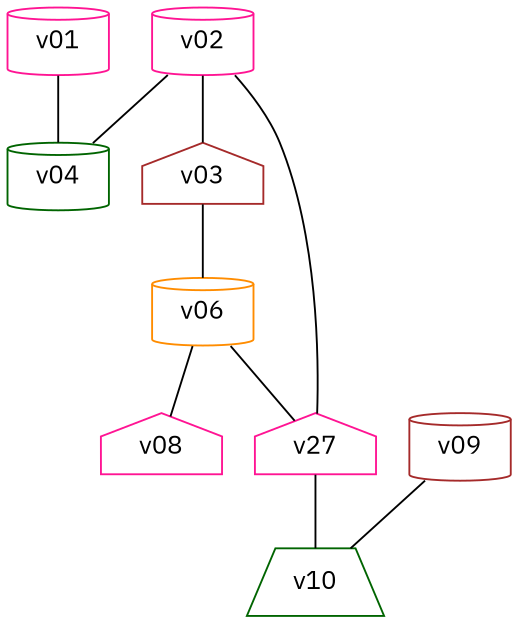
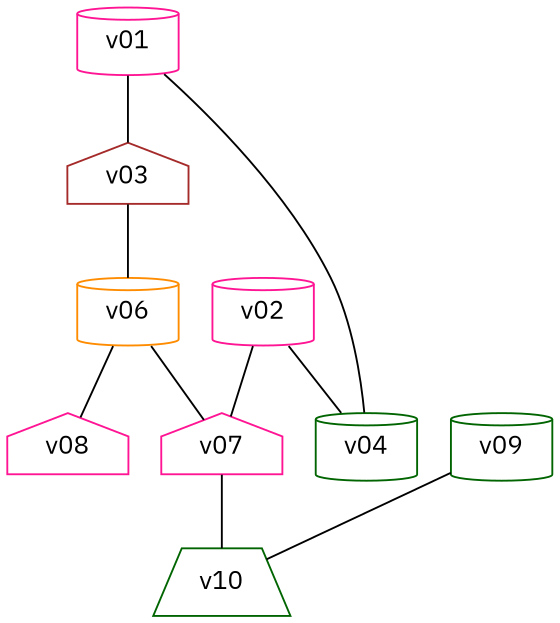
edge "v02" -- "v03": now "v01" -- "v03"
node "v27": label "v27" -> "v07"
node "v09": color brown -> darkgreen
